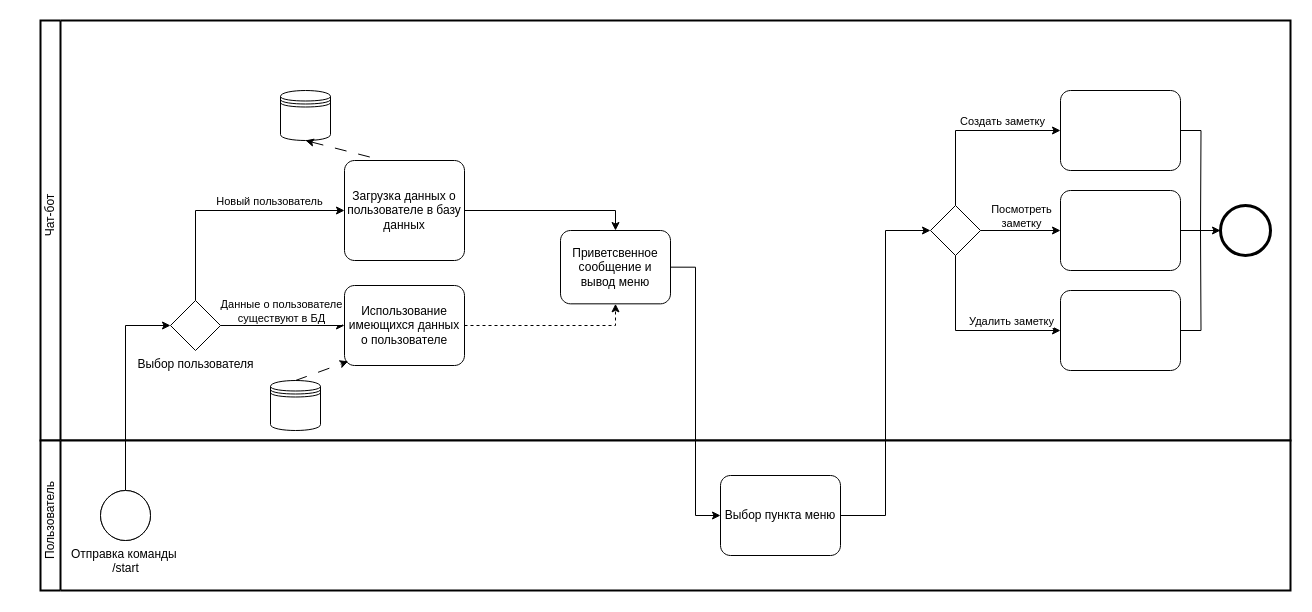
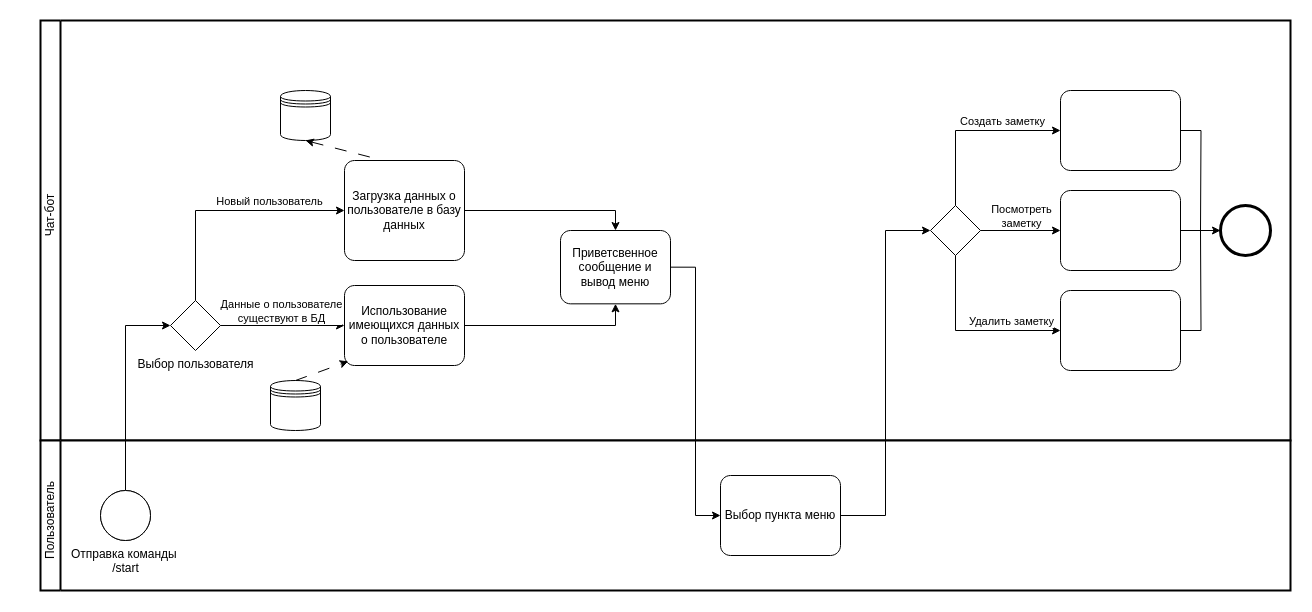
edge "Использование имеющихся данных о пользователе" -> "Приветсвенное сообщение и вывод меню": style dashed -> solid
